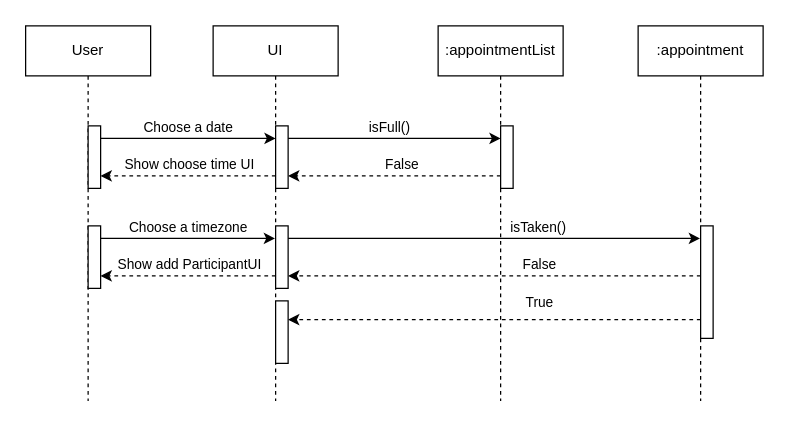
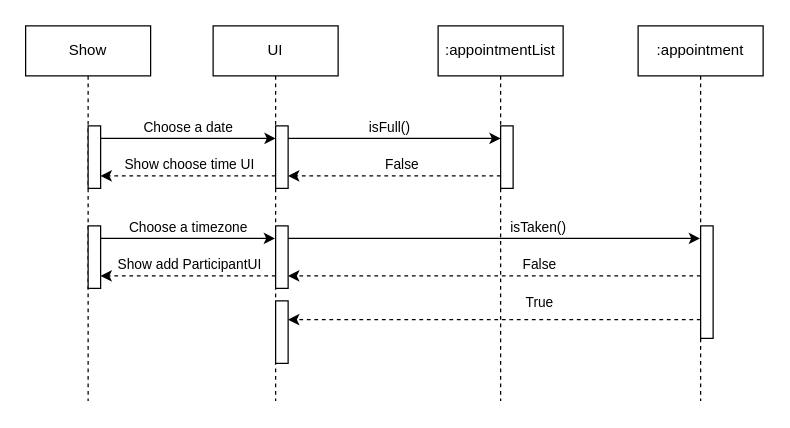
node "User": label "User" -> "Show"
